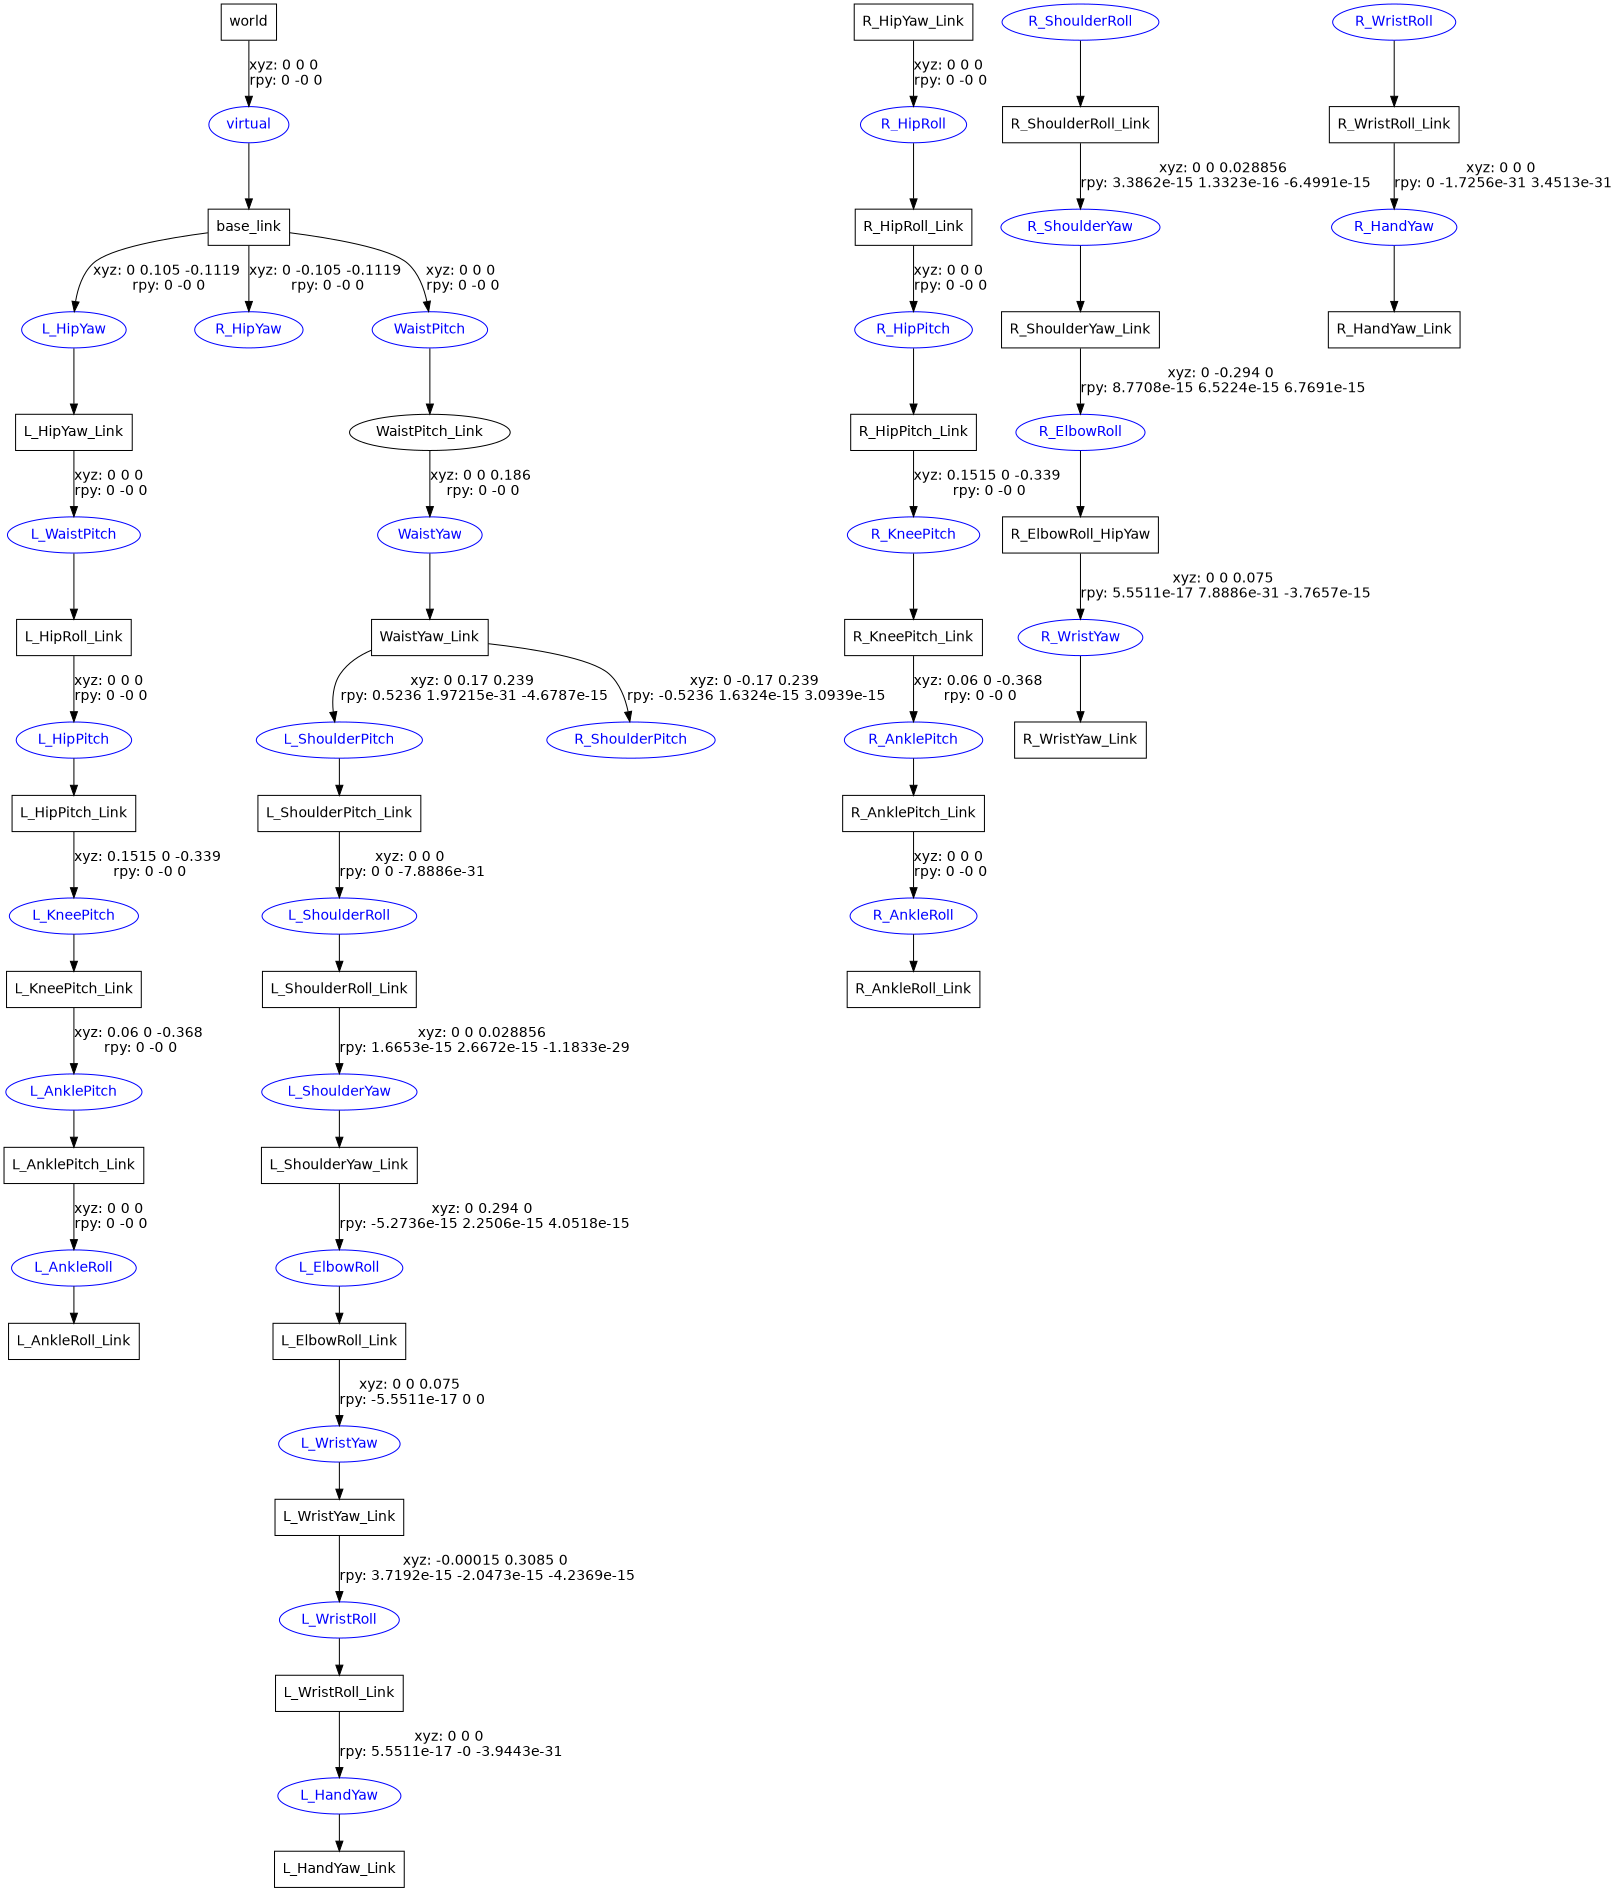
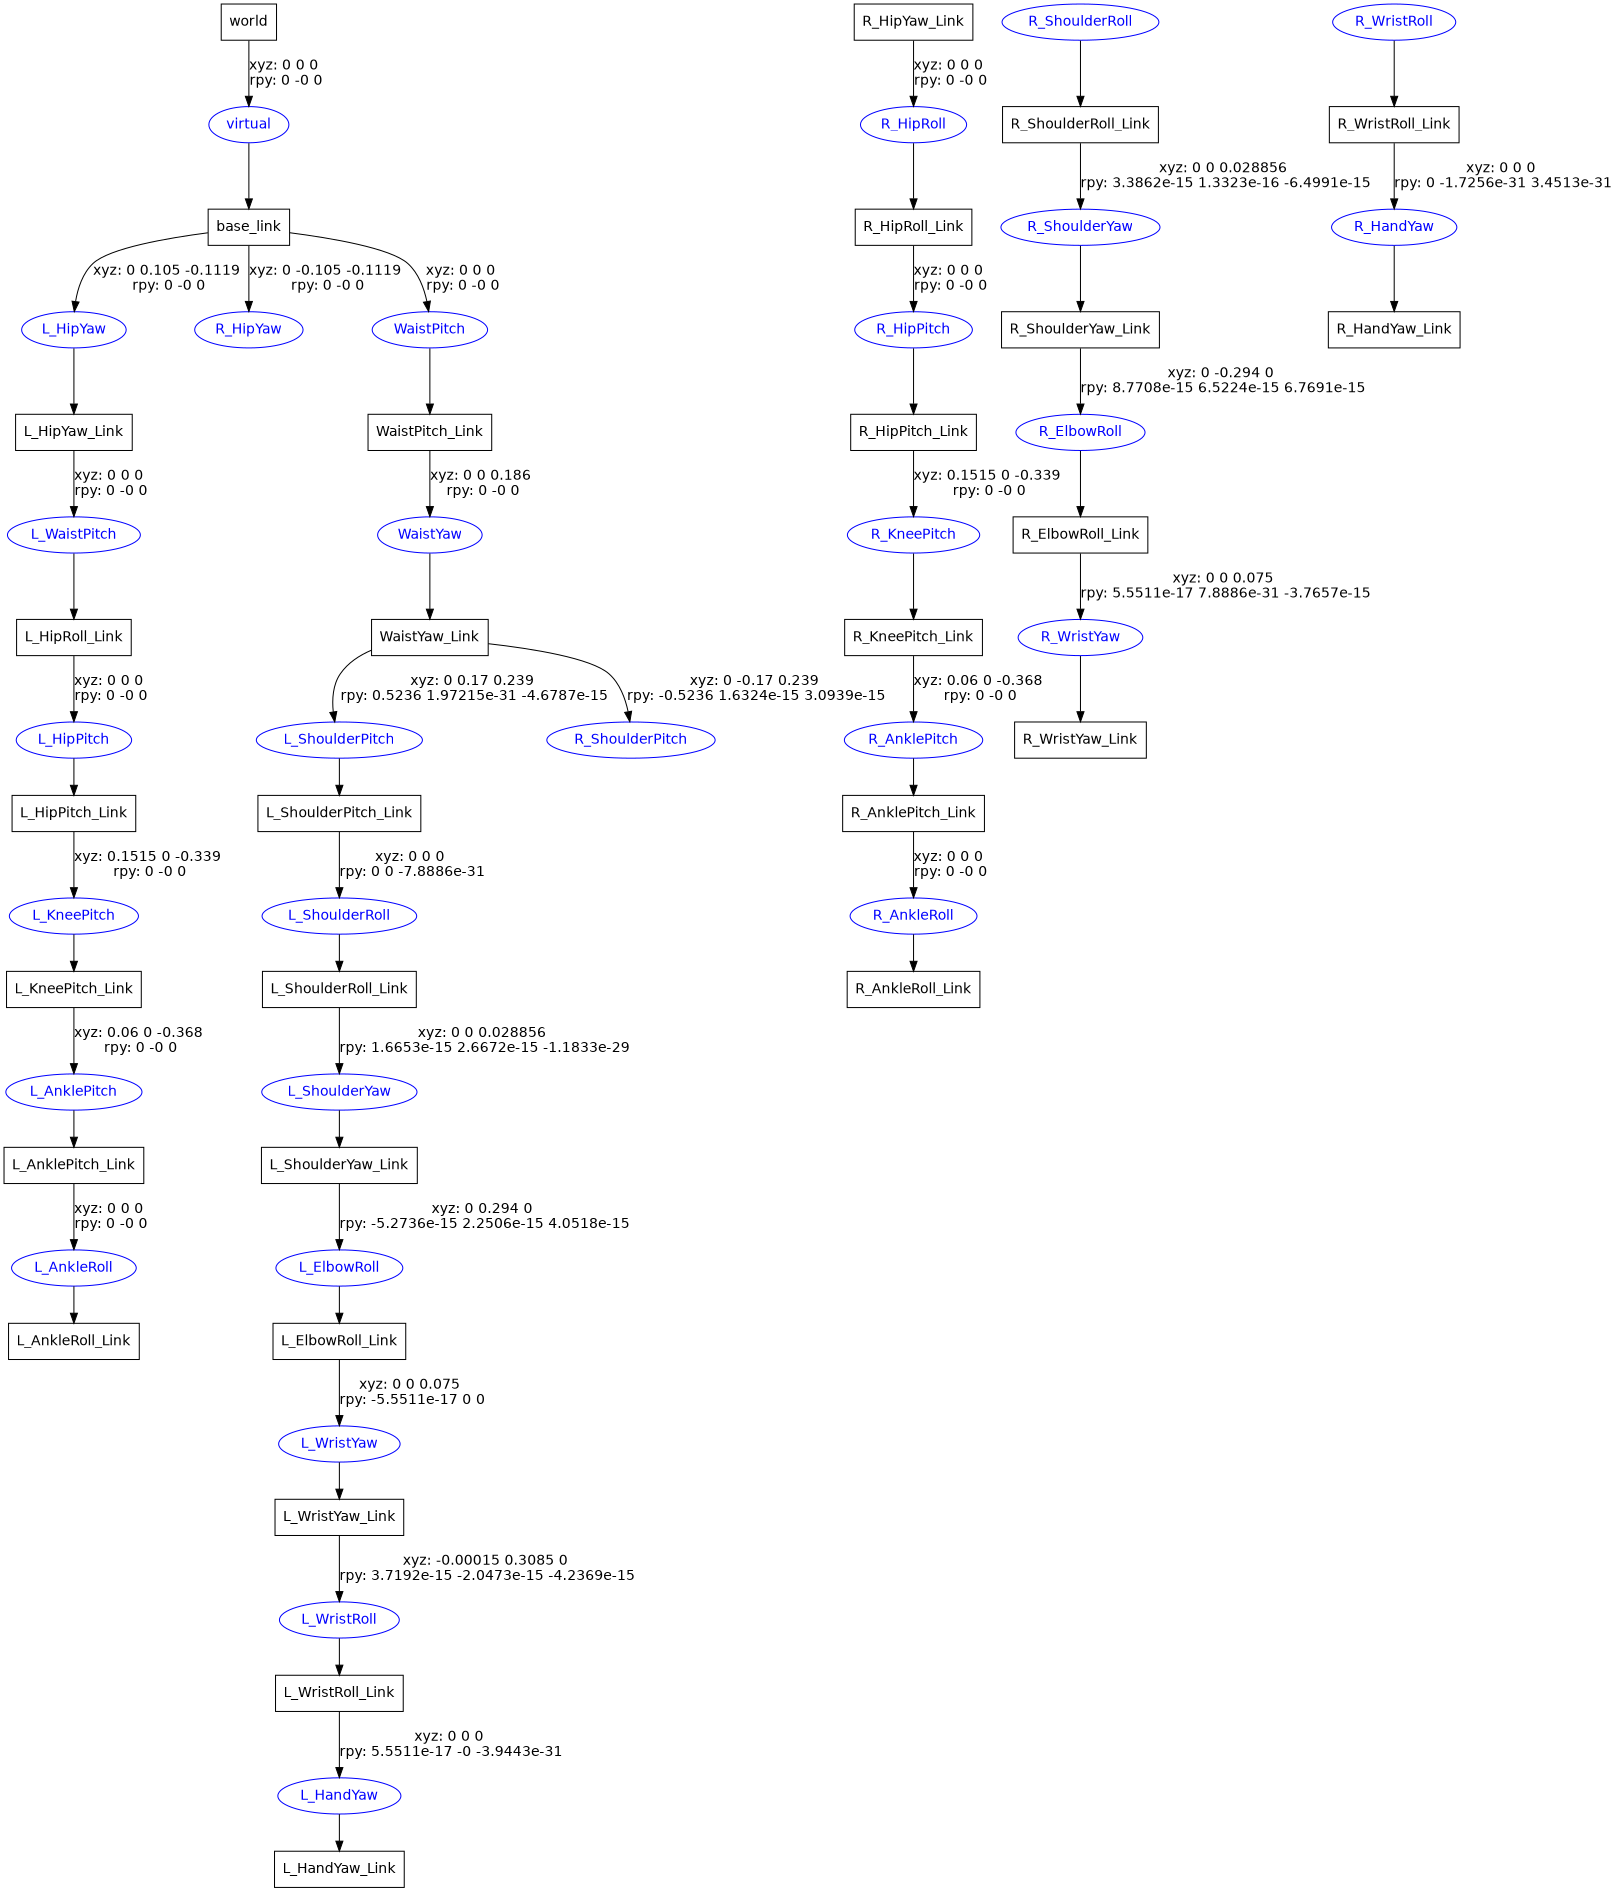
node "WaistPitch_Link": shape ellipse -> box
node "R_ElbowRoll_HipYaw": label "R_ElbowRoll_HipYaw" -> "R_ElbowRoll_Link"
